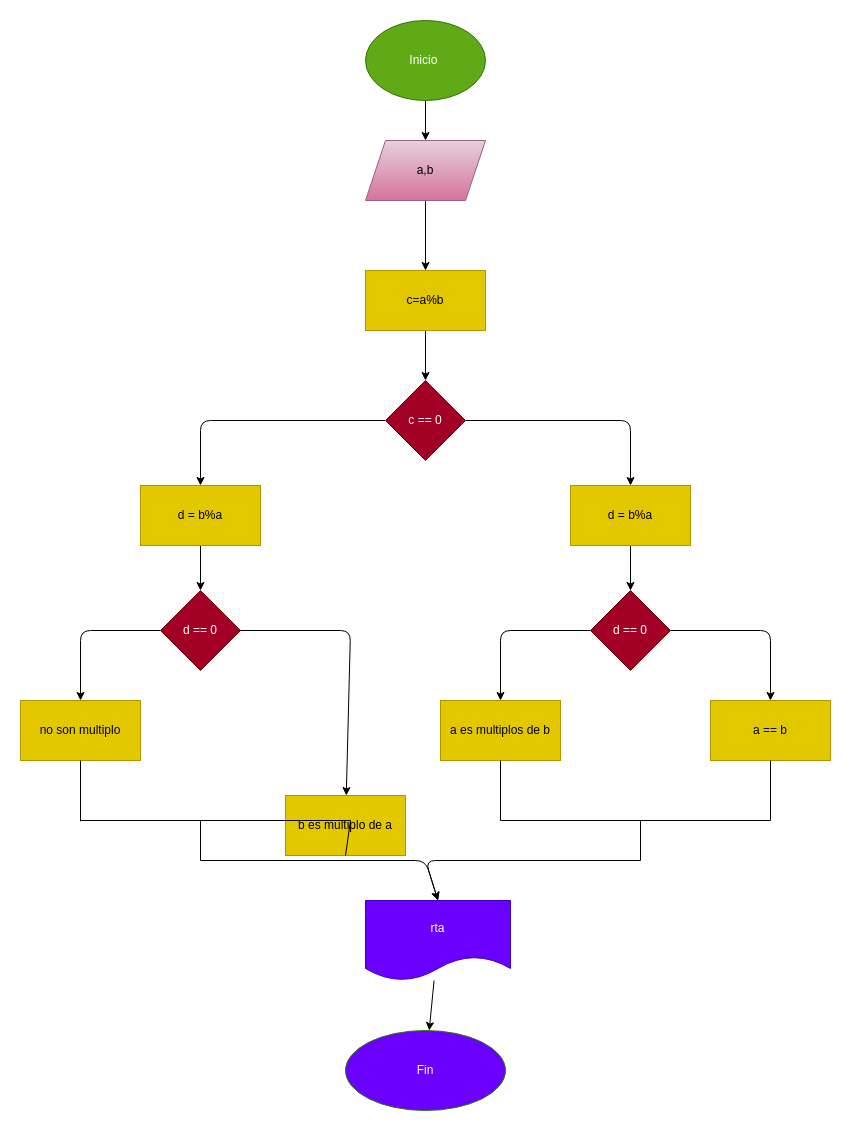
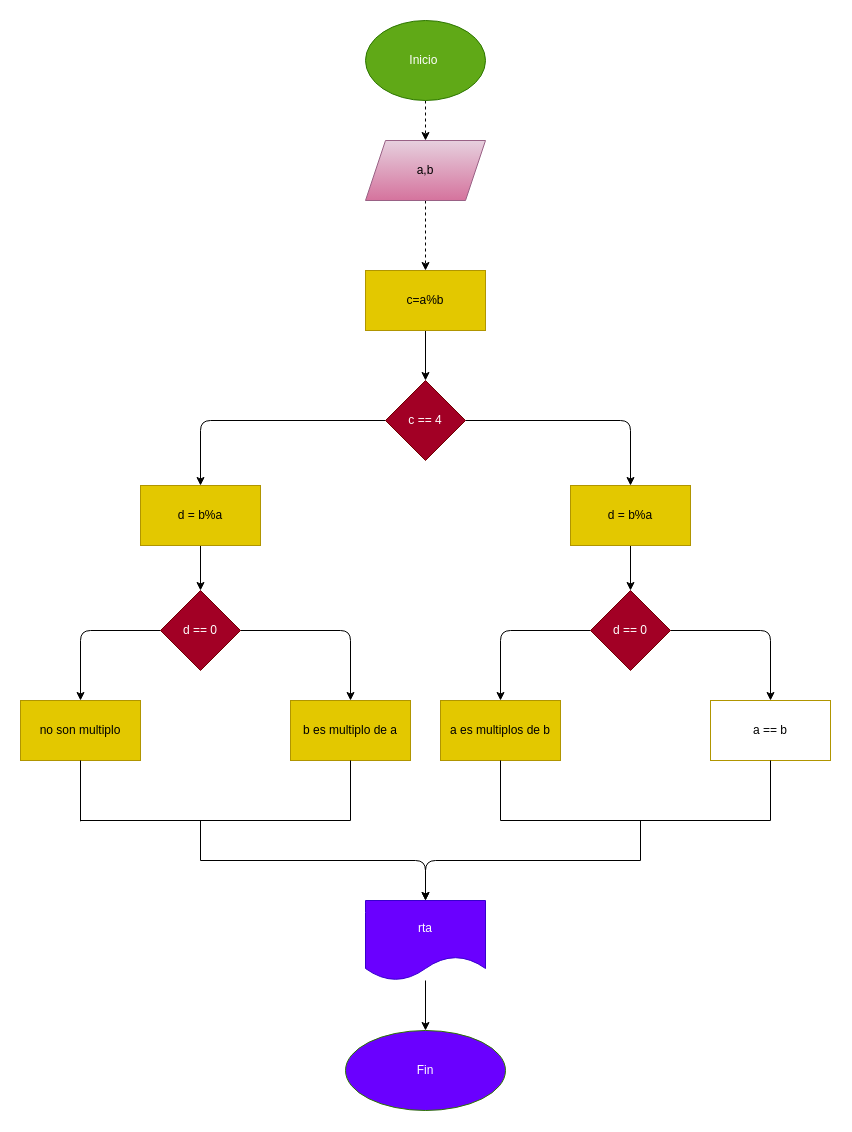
edge "Inicio" -> "a,b": style solid -> dashed
edge "a,b" -> "c=a%b": style solid -> dashed
node "c == 0": label "c == 0" -> "c == 4"
node "a == b": fillcolor #e3c800 -> #ffffff
node "b es multiplo de a": moved (346, 826) -> (351, 731)
node "rta": size 145x80 -> 120x80
